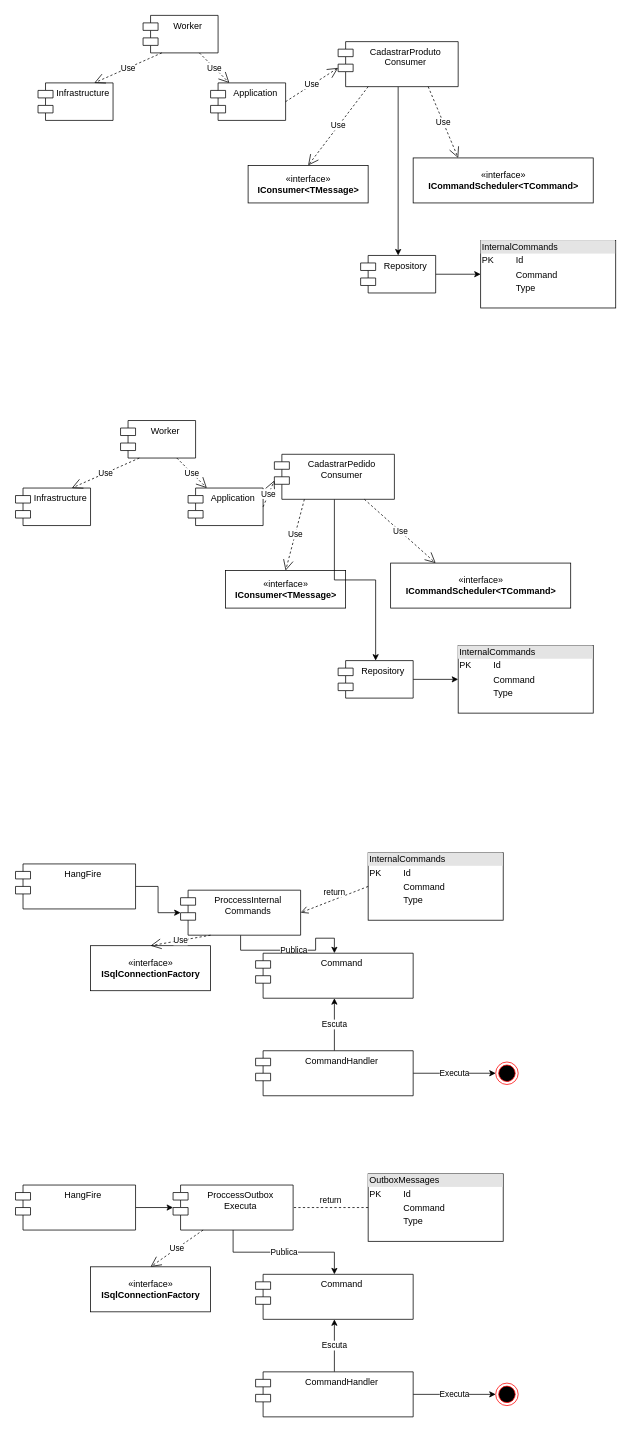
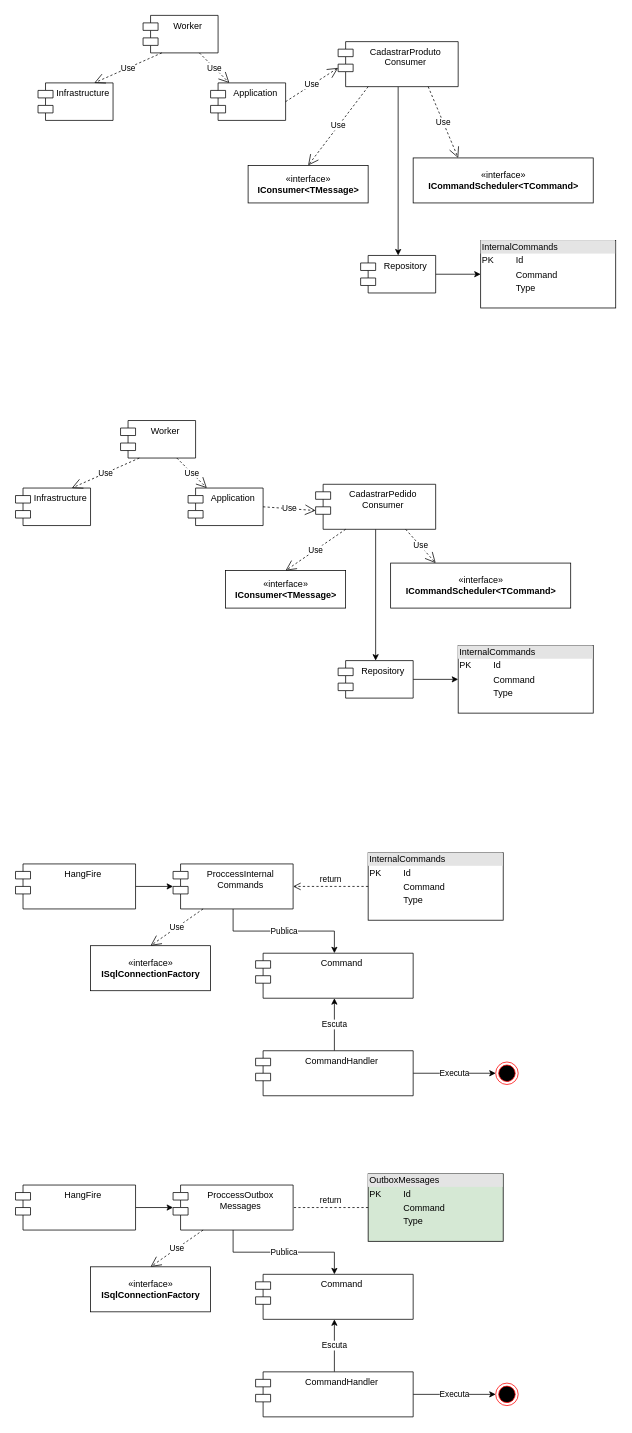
node "CadastrarPedido Consumer": moved (334, 477) -> (375, 507)
node "ProccessInternal Commands": moved (240, 912) -> (233, 886)
node "ProccessOutbox Executa": label "ProccessOutbox Executa" -> "ProccessOutbox Messages"
node "OutboxMessages PK Id Command Type": fillcolor #ffffff -> #d5e8d4
